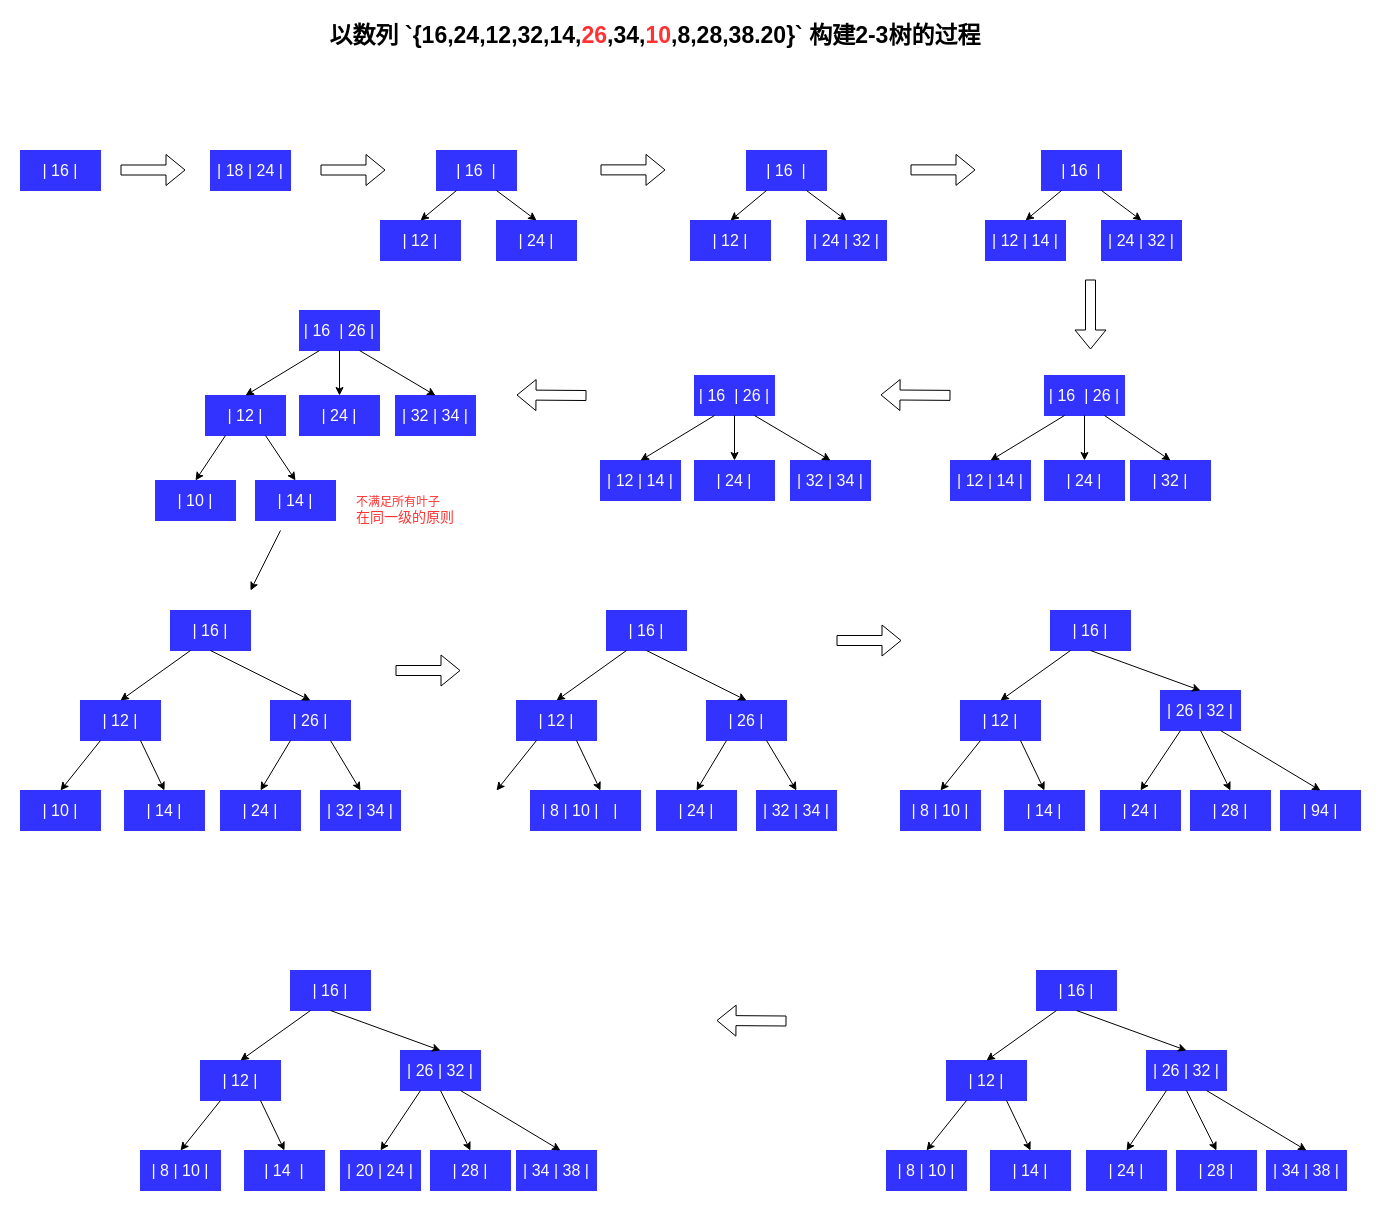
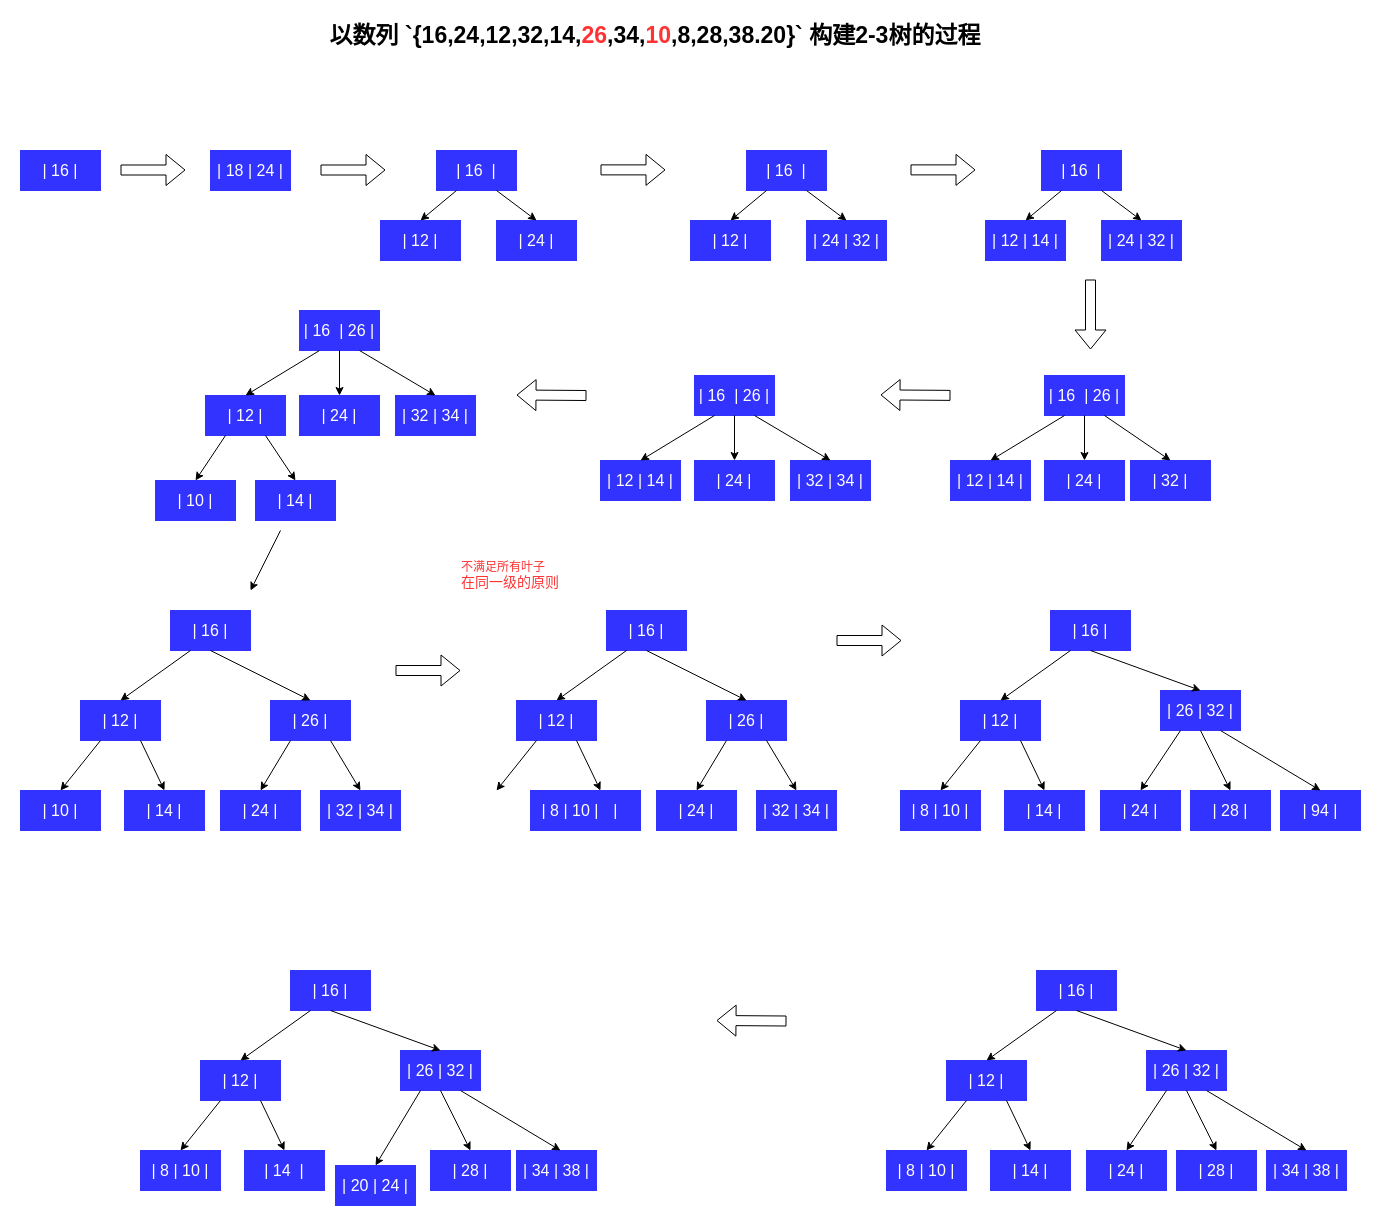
node "不满足所有叶子在同一级的原则": moved (416, 511) -> (521, 576)
node "| 20 | 24 |": moved (381, 1171) -> (376, 1186)
